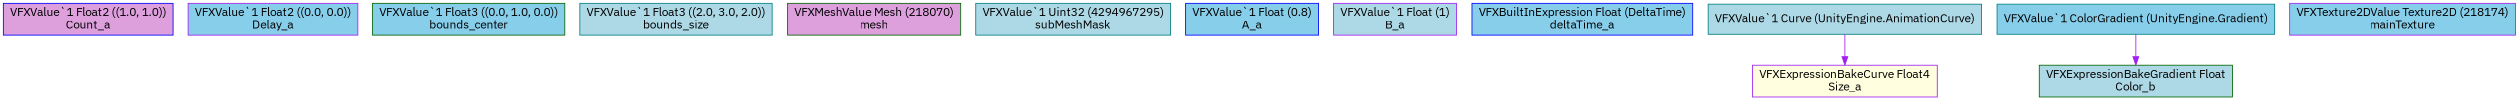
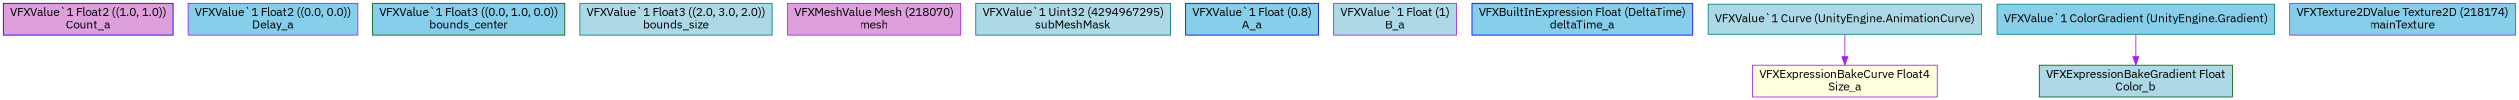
node "VFXMeshValue Mesh (218070) mesh": color darkgreen -> purple
